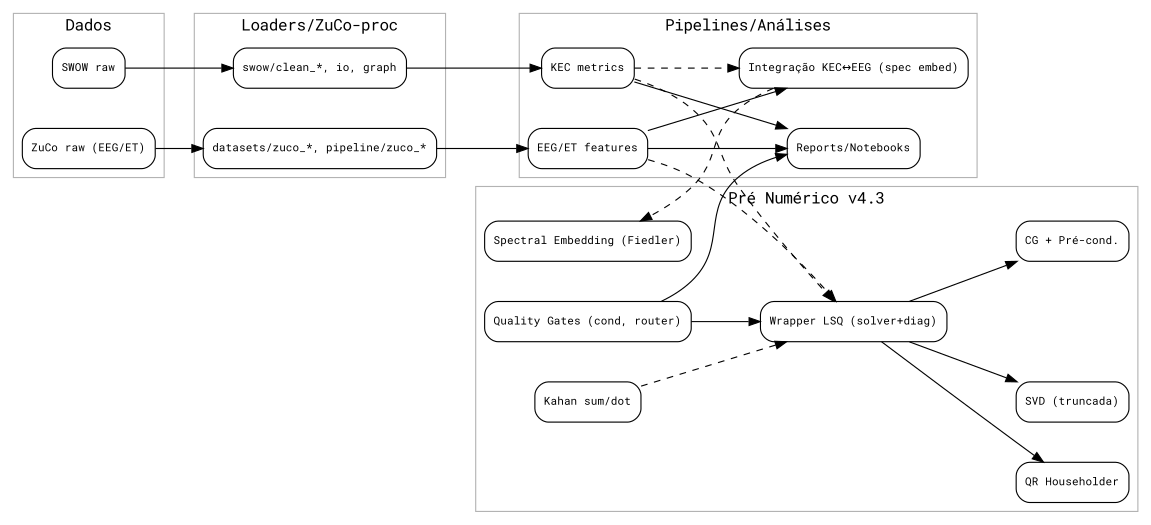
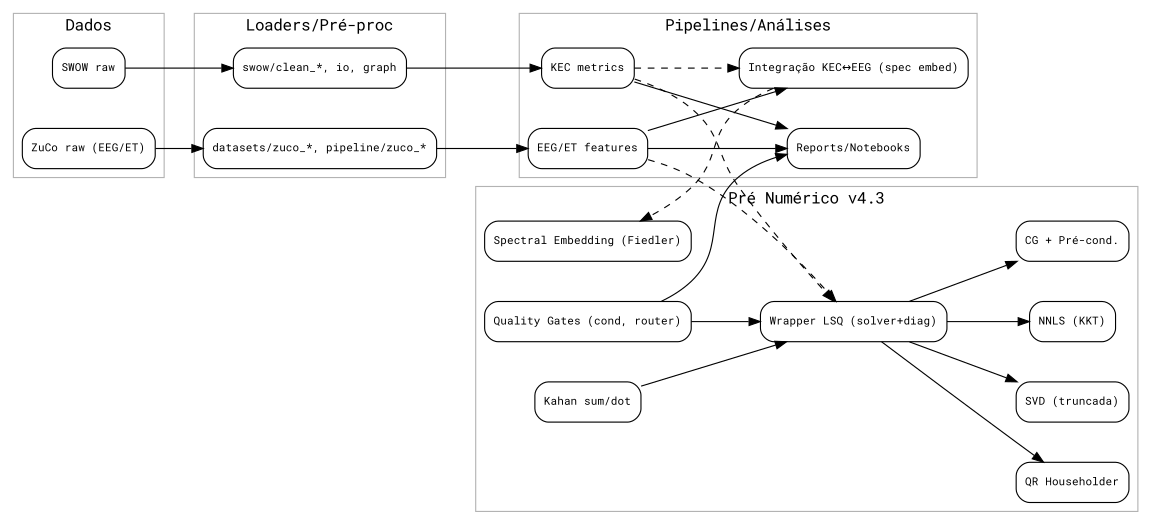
cluster "Loaders/ZuCo-proc": label "Loaders/ZuCo-proc" -> "Loaders/Pré-proc"
node "NNLS (KKT)": added
edge "Kahan sum/dot" -> "Wrapper LSQ (solver+diag)": style dashed -> solid
